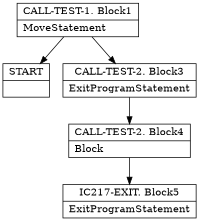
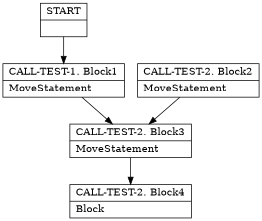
edge "CALL-TEST-1. Block1" -> "START": reversed
node "CALL-TEST-2. Block2": added
node "CALL-TEST-2. Block3": text "ExitProgramStatement" -> "MoveStatement"
node "IC217-EXIT. Block5": removed
